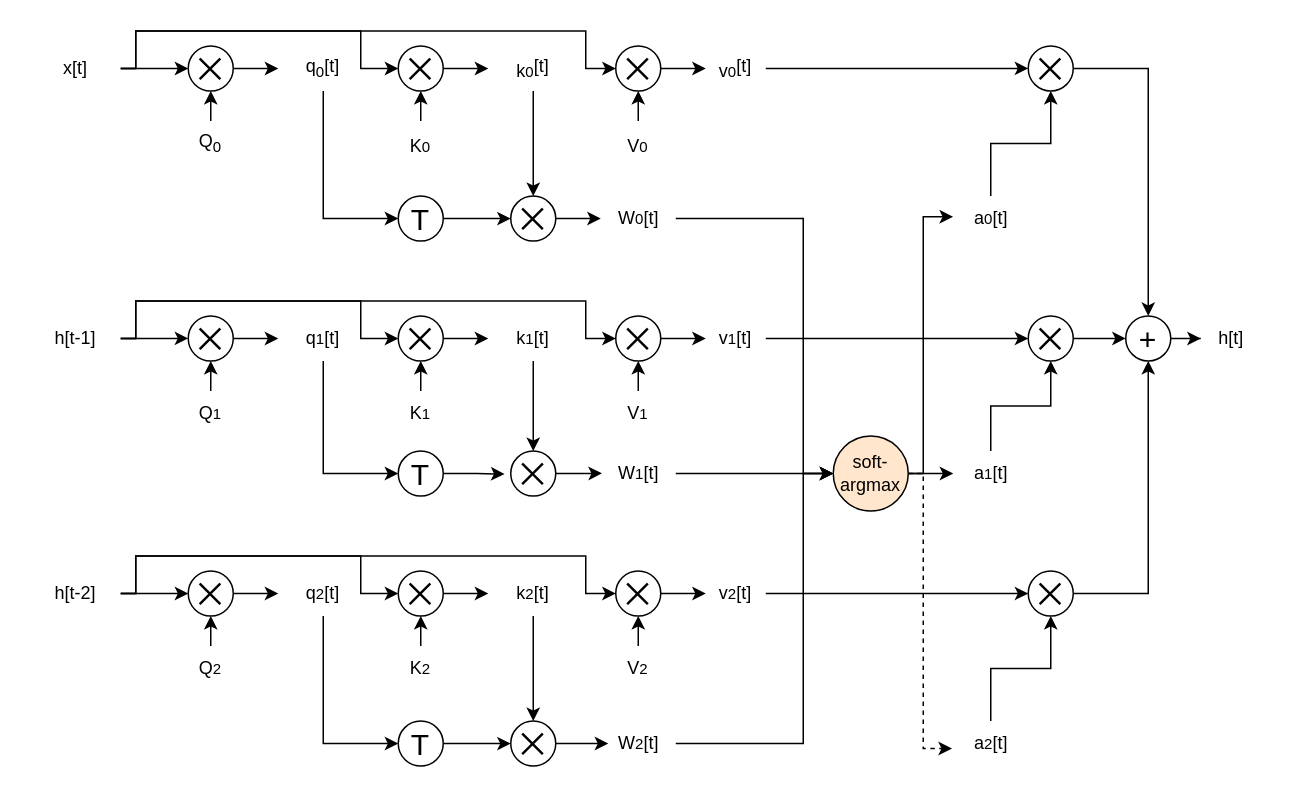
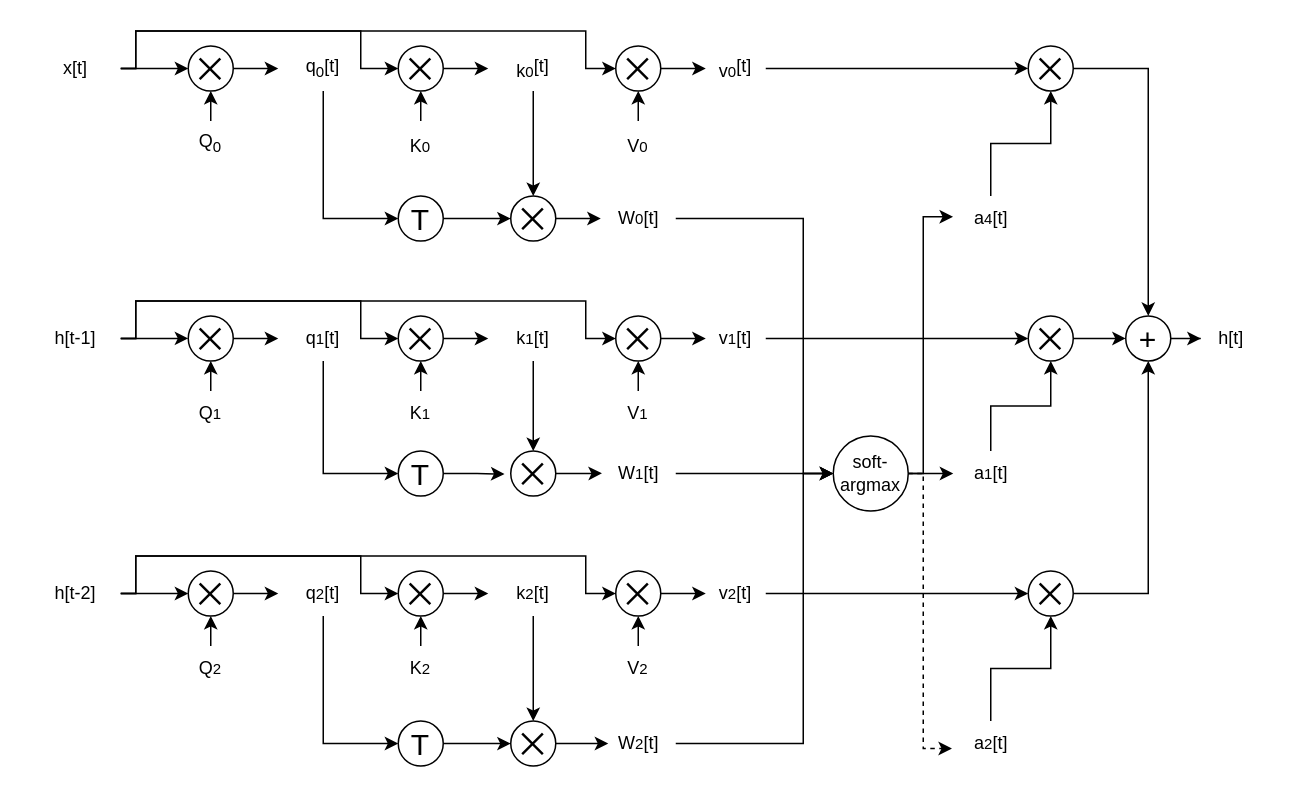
node "a0[t]": label "a0[t]" -> "a4[t]"
node "soft-argmax": fillcolor #ffe6cc -> #ffffff
